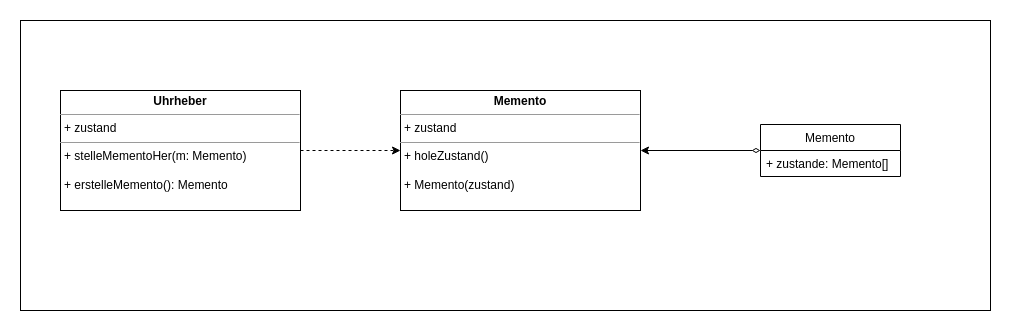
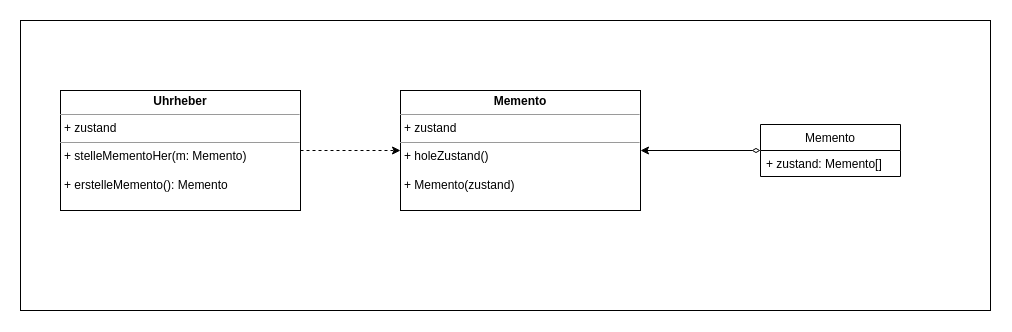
node "+ zustande: Memento[]": label "+ zustande: Memento[]" -> "+ zustand: Memento[]"
